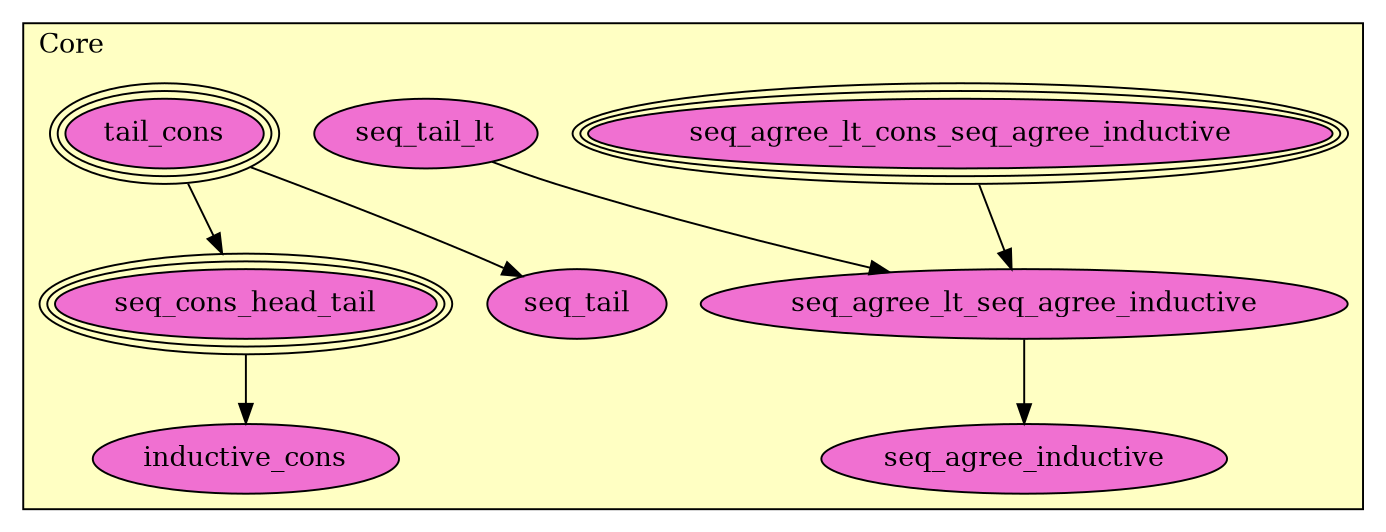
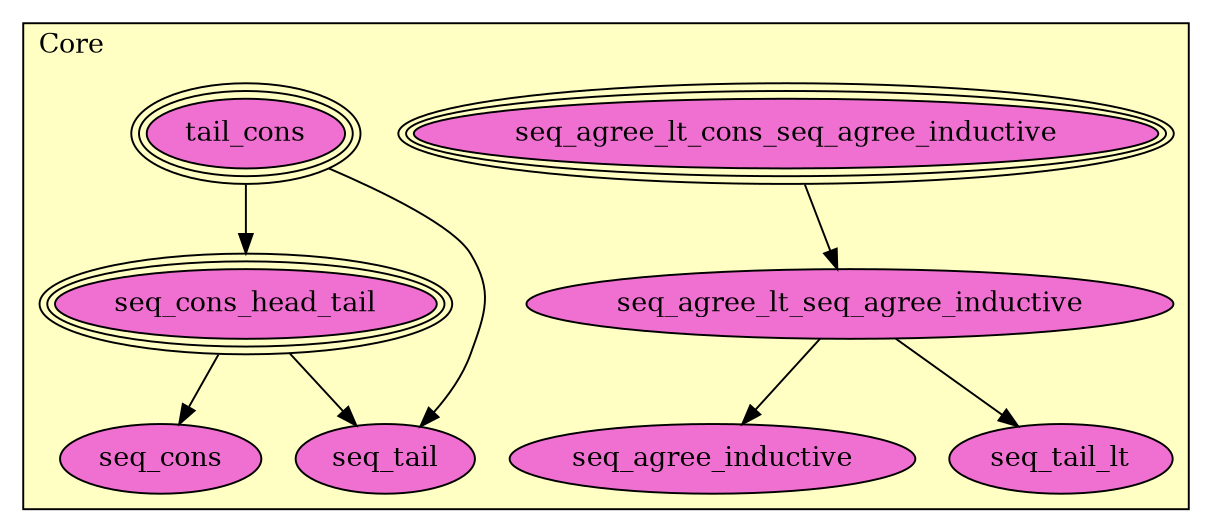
edge "seq_tail_lt" -> "seq_agree_lt_seq_agree_inductive": reversed
edge "seq_cons_head_tail" -> "seq_tail": added
node "inductive_cons": label "inductive_cons" -> "seq_cons"
